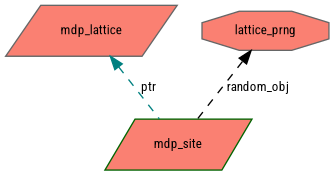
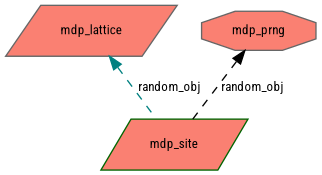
node "lattice_prng": label "lattice_prng" -> "mdp_prng"
edge "mdp_site" -> "mdp_lattice": label "ptr" -> "random_obj"
